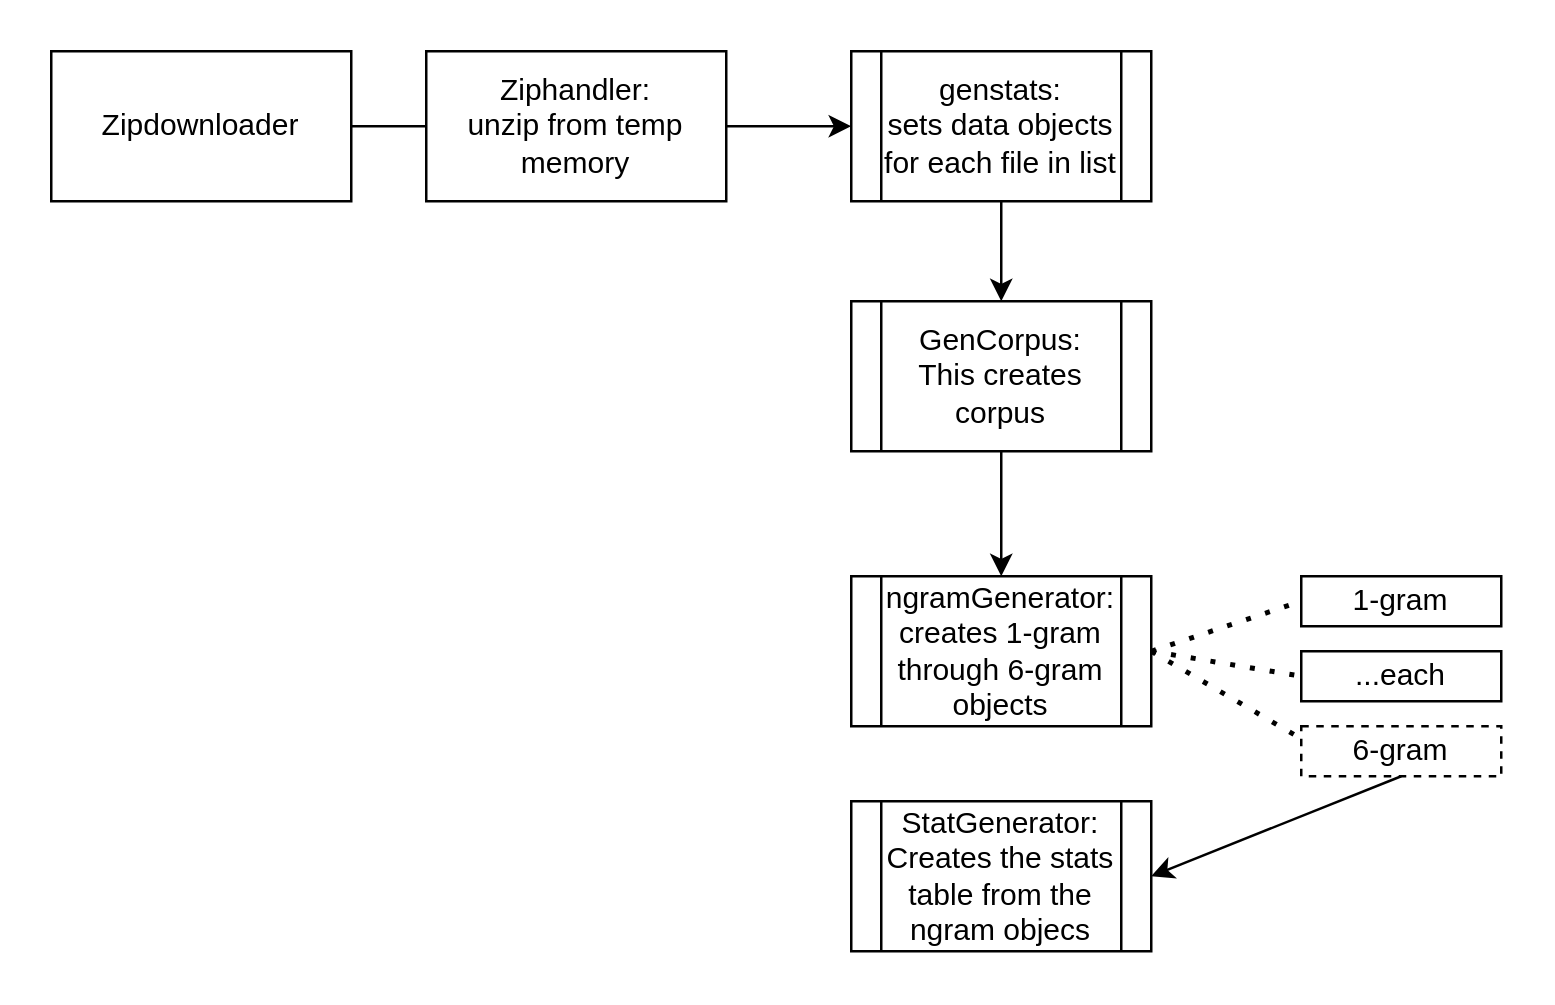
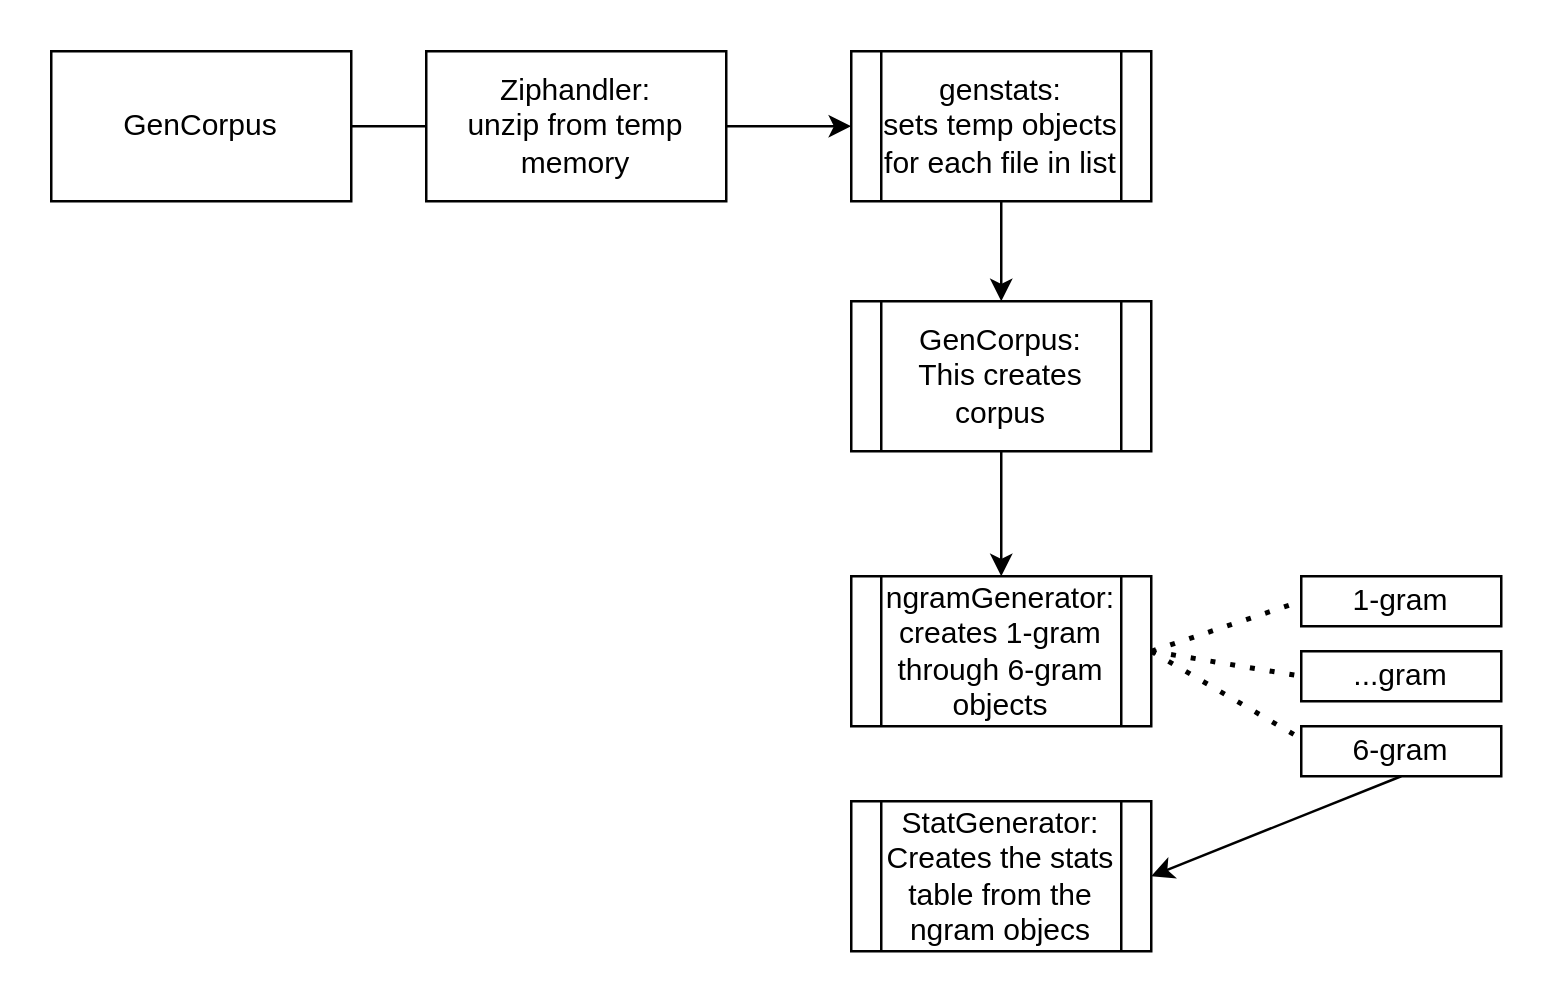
node "Zipdownloader": label "Zipdownloader" -> "GenCorpus"
node "genstats: sets data objects for each file in list": label "genstats: sets data objects for each file in list" -> "genstats: sets temp objects for each file in list"
node "...each": label "...each" -> "...gram"
node "6-gram": style dashed -> solid
